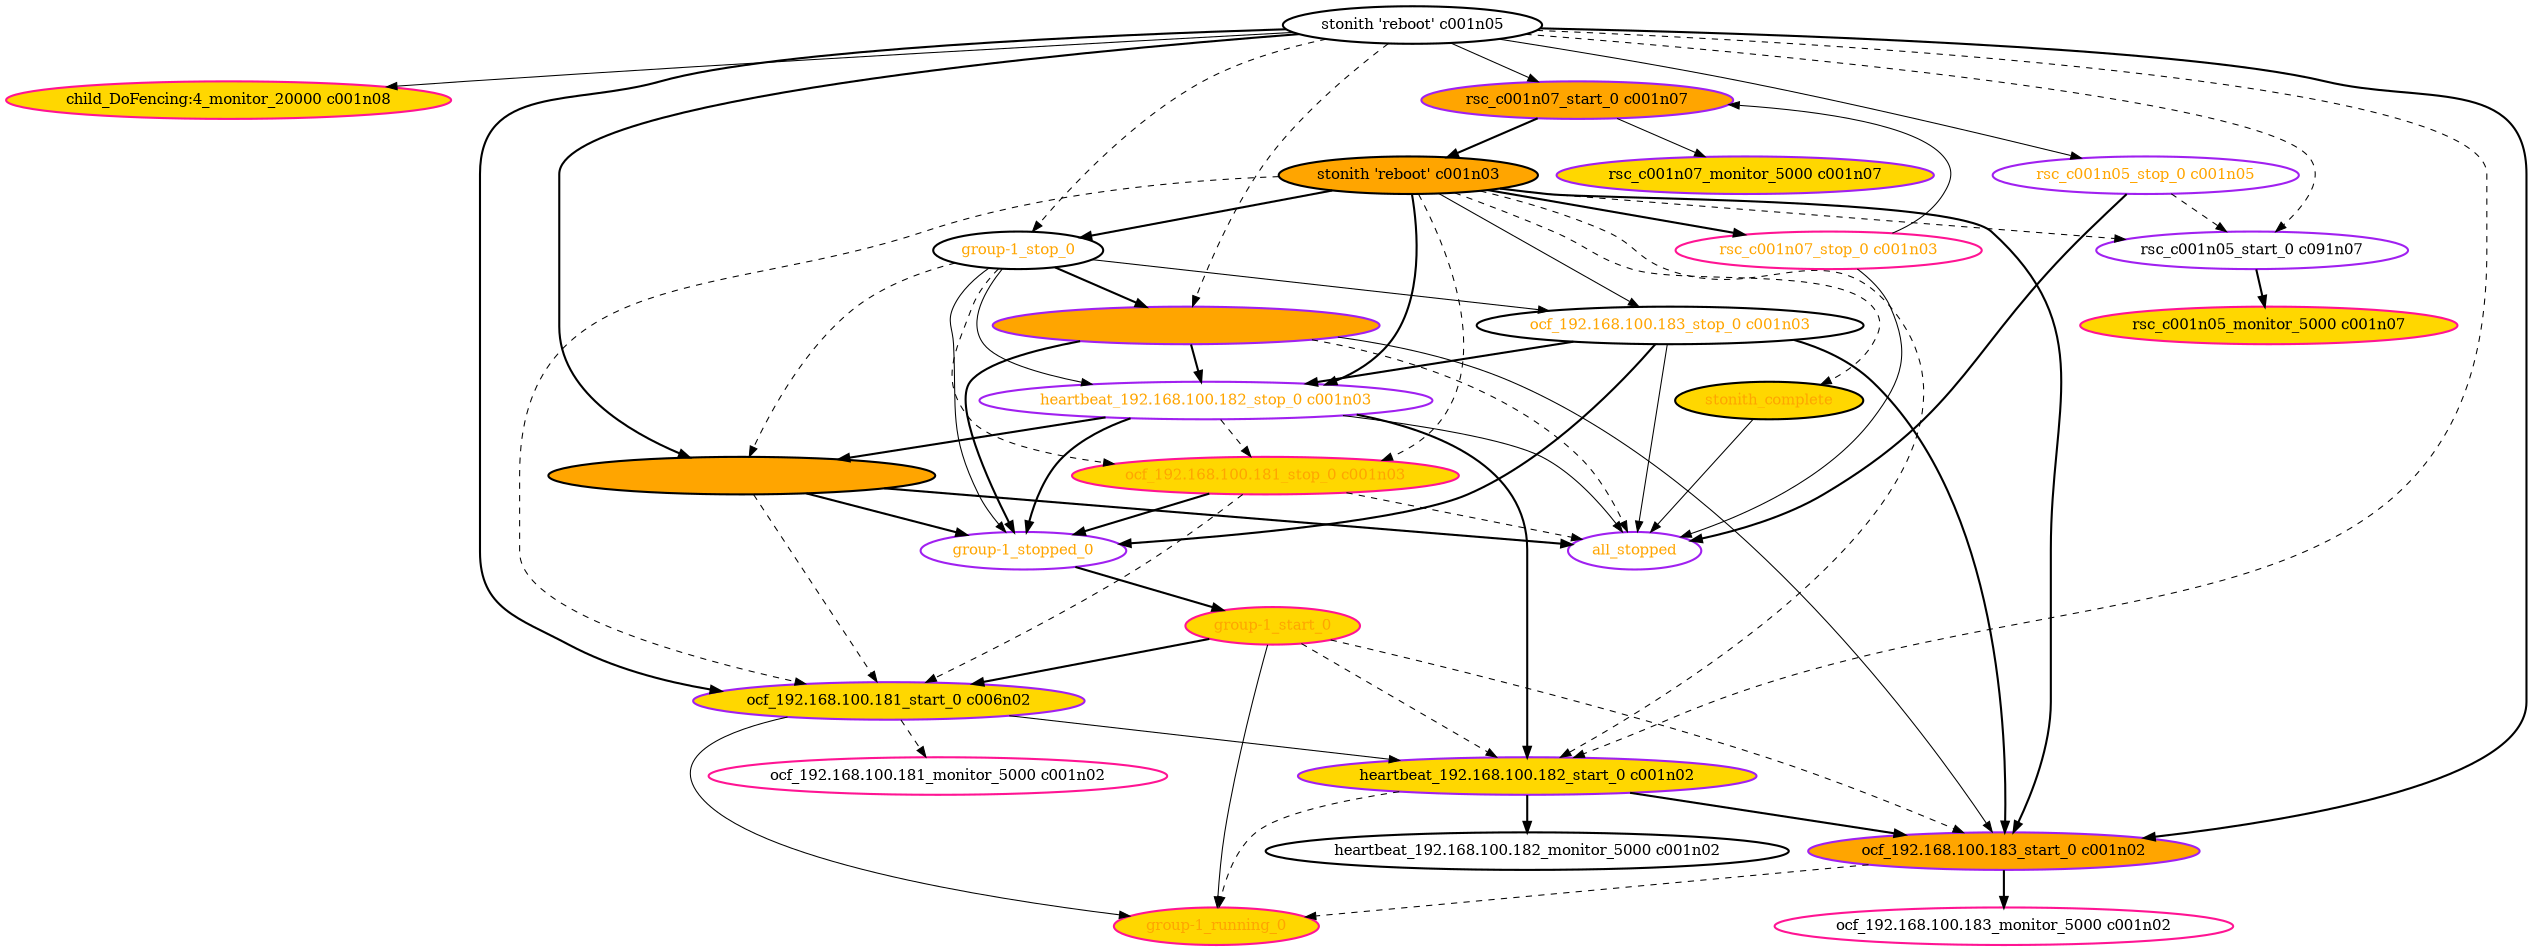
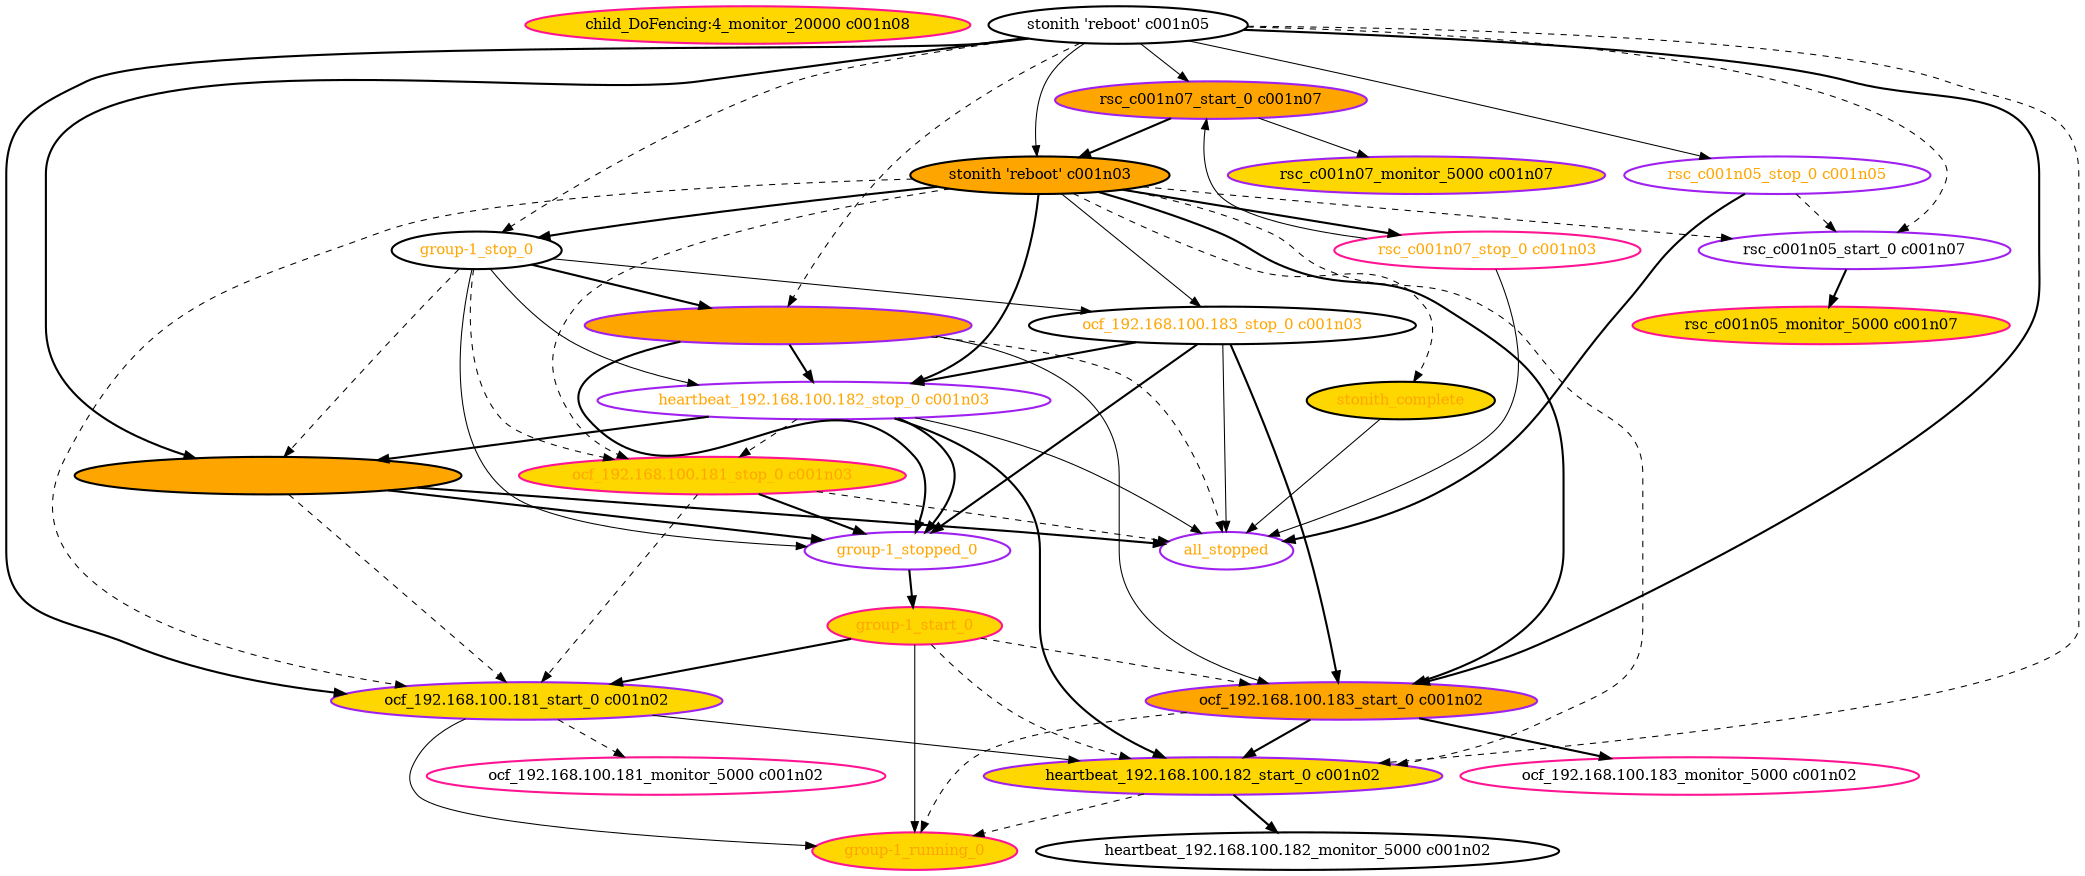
edge "stonith 'reboot' c001n05" -> "child_DoFencing:4_monitor_20000 c001n08": now "stonith 'reboot' c001n05" -> "stonith 'reboot' c001n03"
node "rsc_c001n05_start_0 c091n07": label "rsc_c001n05_start_0 c091n07" -> "rsc_c001n05_start_0 c001n07"
node "ocf_192.168.100.181_start_0 c006n02": label "ocf_192.168.100.181_start_0 c006n02" -> "ocf_192.168.100.181_start_0 c001n02"
edge "heartbeat_192.168.100.182_start_0 c001n02" -> "ocf_192.168.100.183_start_0 c001n02": reversed
